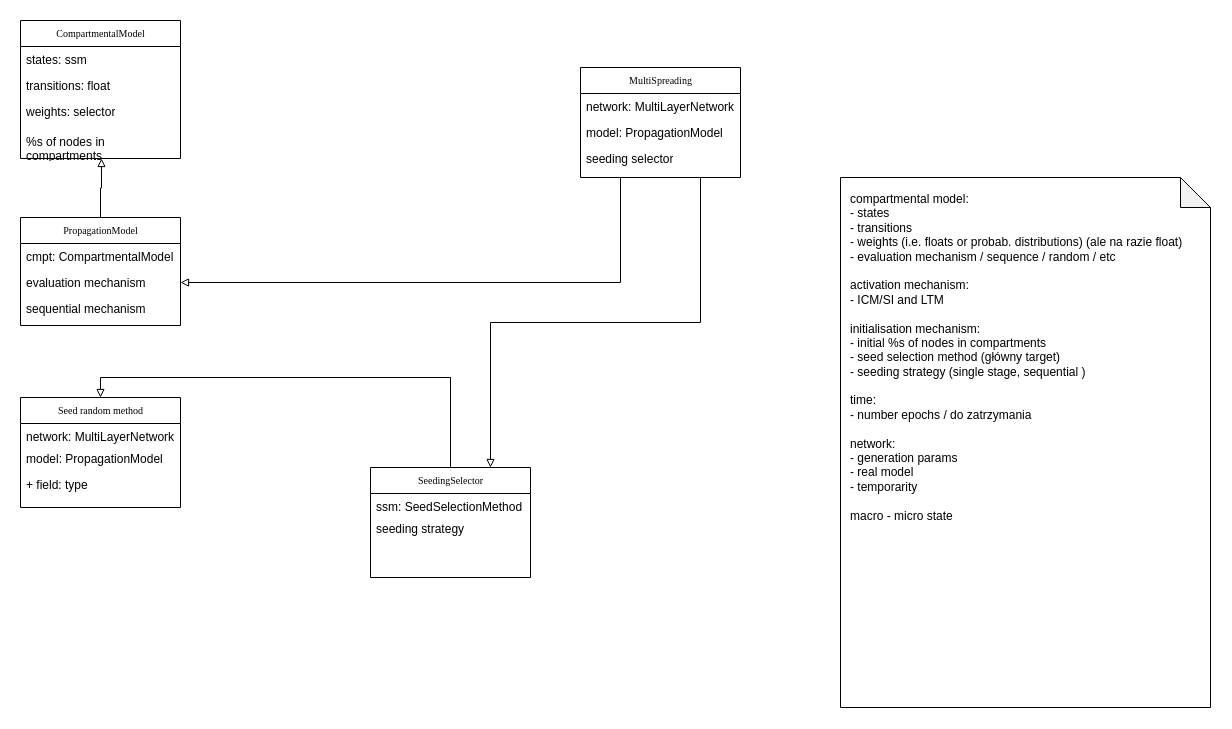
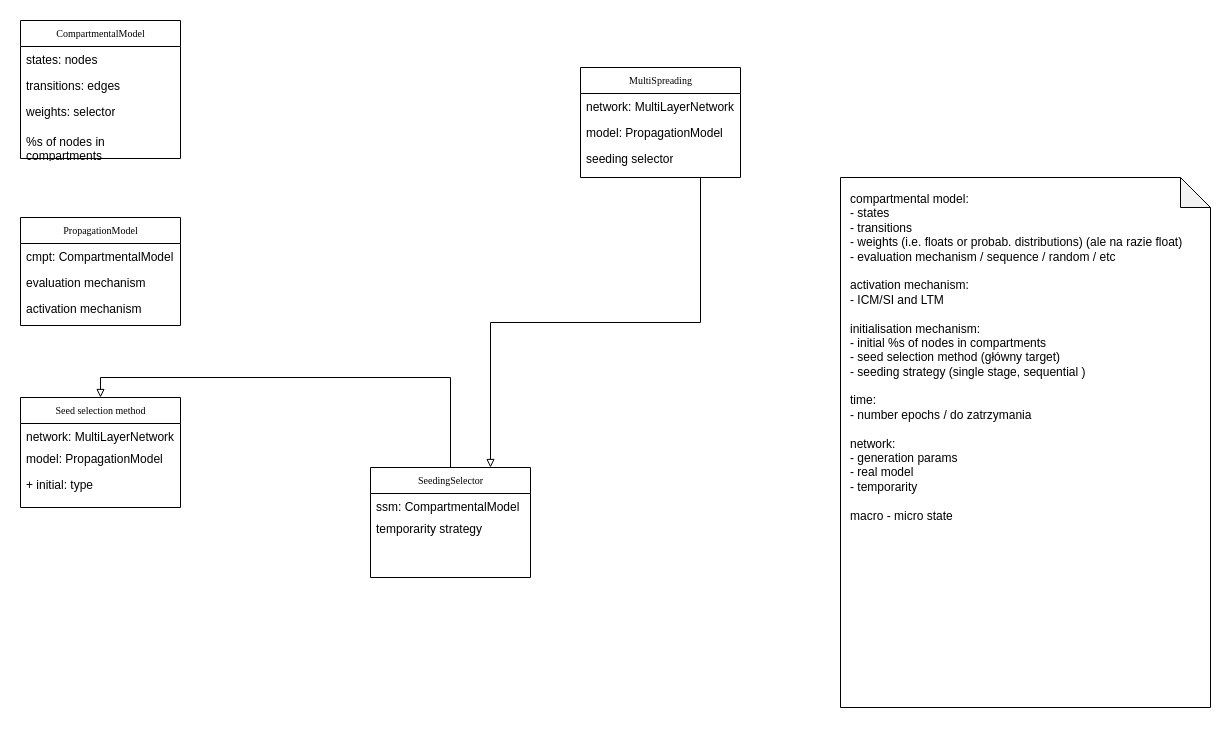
node "states: ssm": label "states: ssm" -> "states: nodes"
node "transitions: float": label "transitions: float" -> "transitions: edges"
edge "PropagationModel" -> "%s of nodes in compartments": removed
edge "MultiSpreading" -> "evaluation mechanism": removed
node "sequential mechanism": label "sequential mechanism" -> "activation mechanism"
node "Seed random method": label "Seed random method" -> "Seed selection method"
node "+ field: type": label "+ field: type" -> "+ initial: type"
node "ssm: SeedSelectionMethod": label "ssm: SeedSelectionMethod" -> "ssm: CompartmentalModel"
node "seeding strategy": label "seeding strategy" -> "temporarity strategy"
